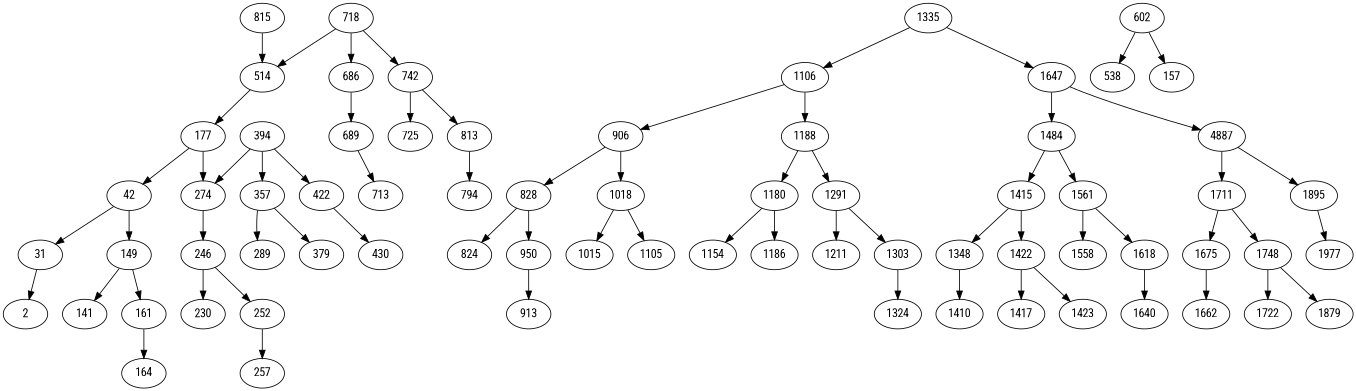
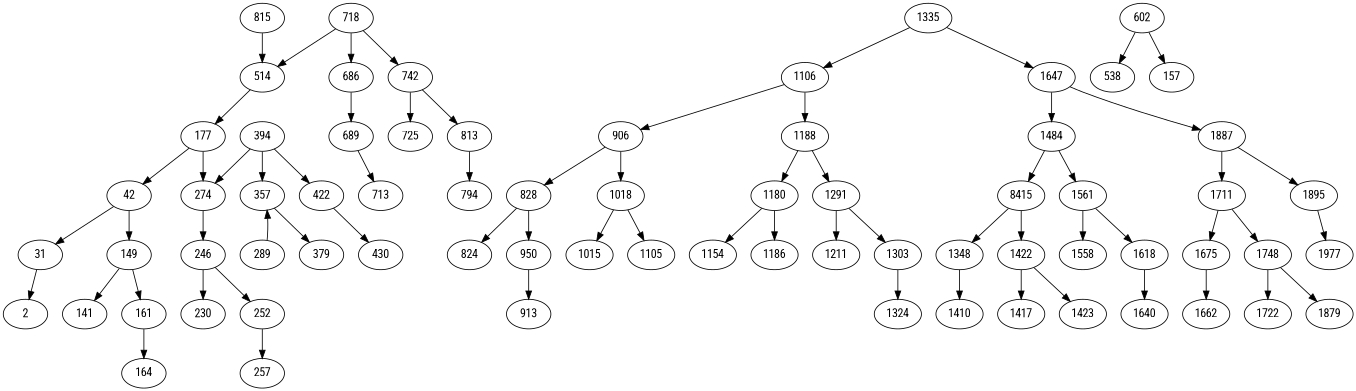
node "4887": label "4887" -> "1887"
node "1415": label "1415" -> "8415"
edge "357" -> "289": reversed
